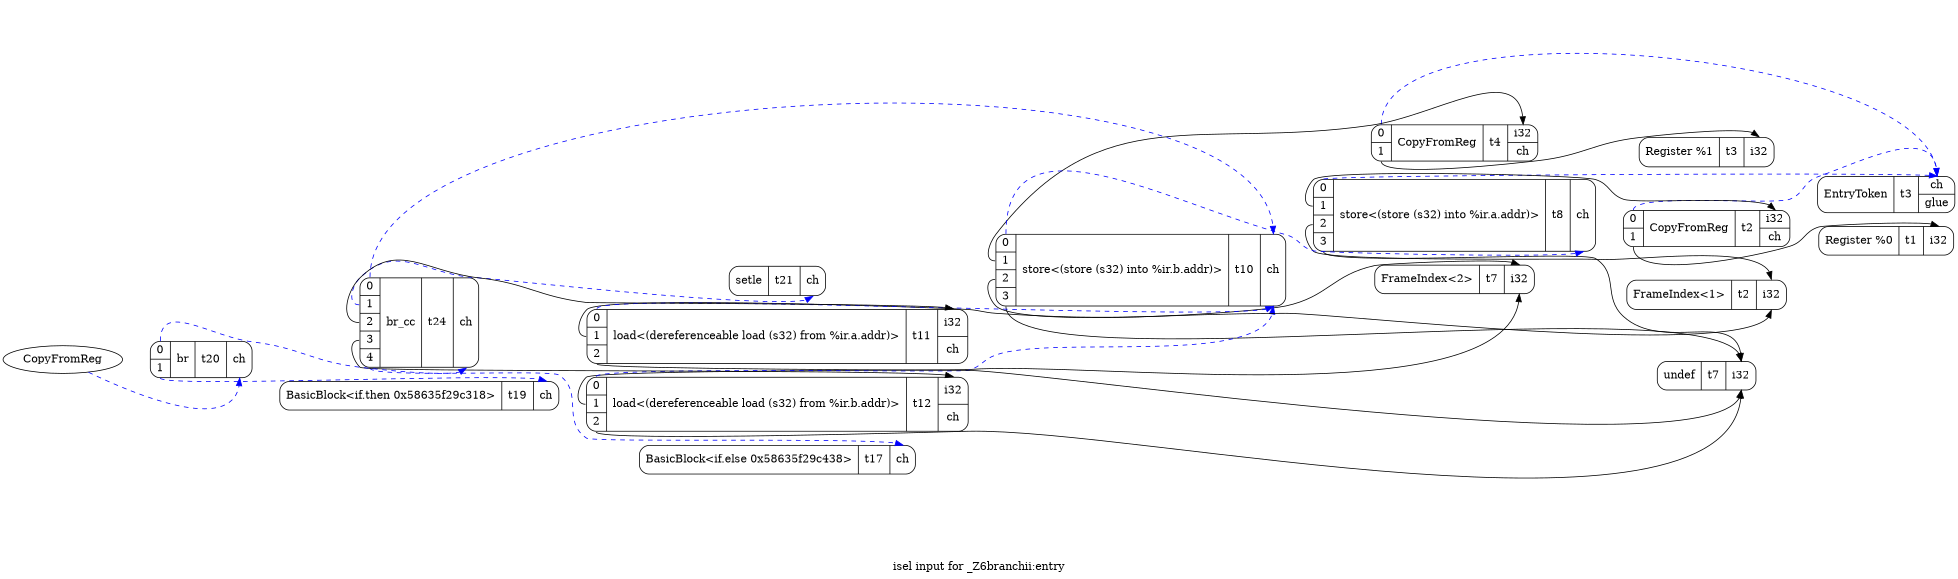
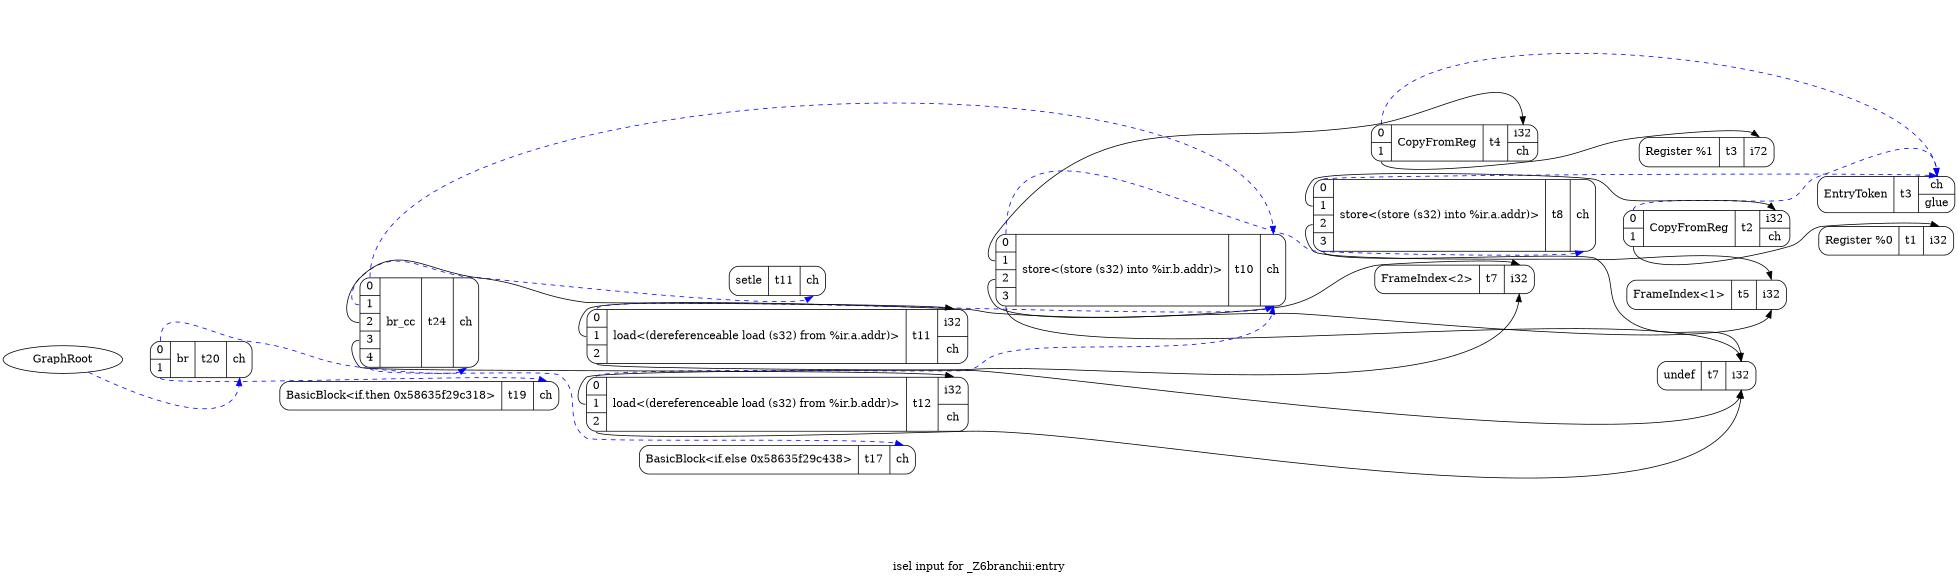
node "Register %1": text "i32" -> "i72"
node "setle": text "t21" -> "t11"
node "FrameIndex<1>": text "t2" -> "t5"
node "CopyFromReg": label "CopyFromReg" -> "GraphRoot"
